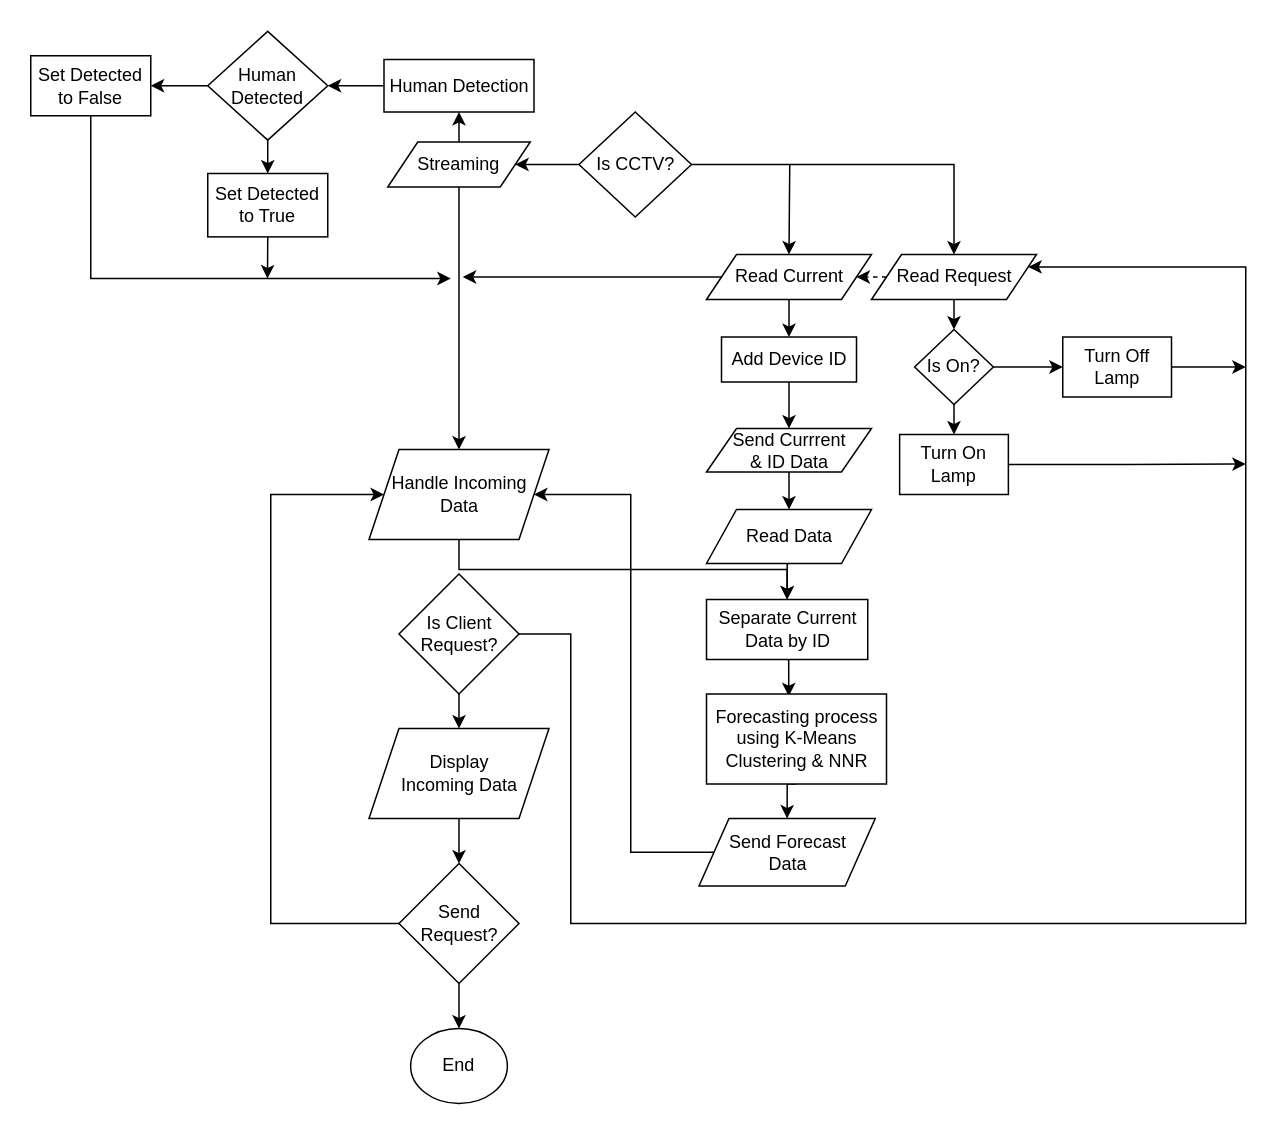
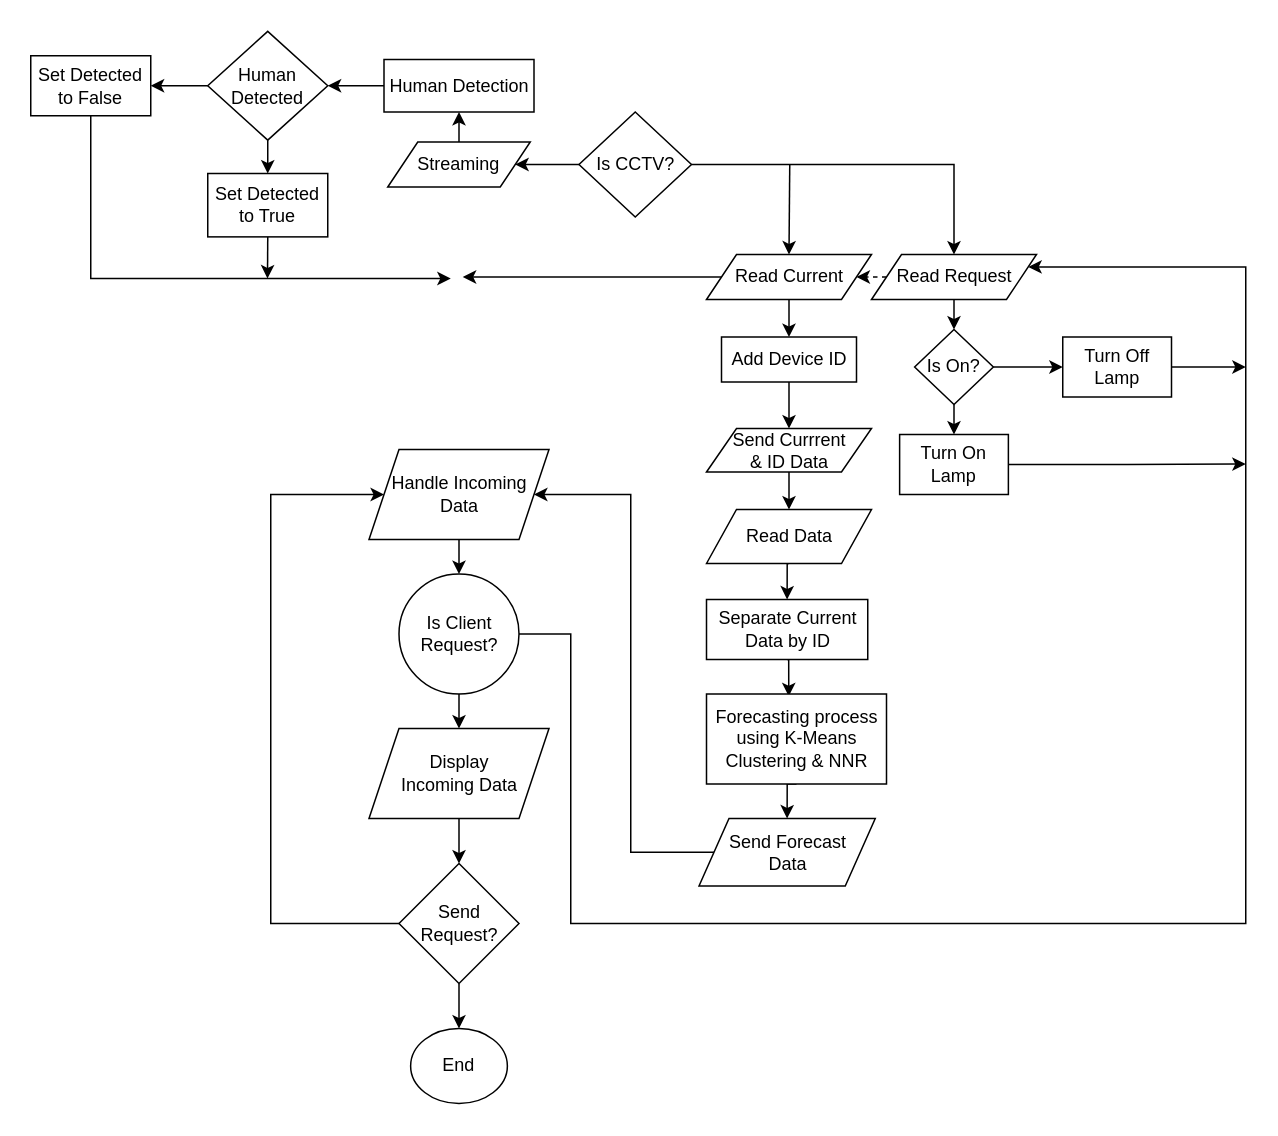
edge "Streaming" -> "Handle Incoming Data": removed
edge "Handle Incoming Data" -> "Separate Current Data by ID": now "Handle Incoming Data" -> "Is Client Request?"
node "Is Client Request?": shape diamond -> ellipse
